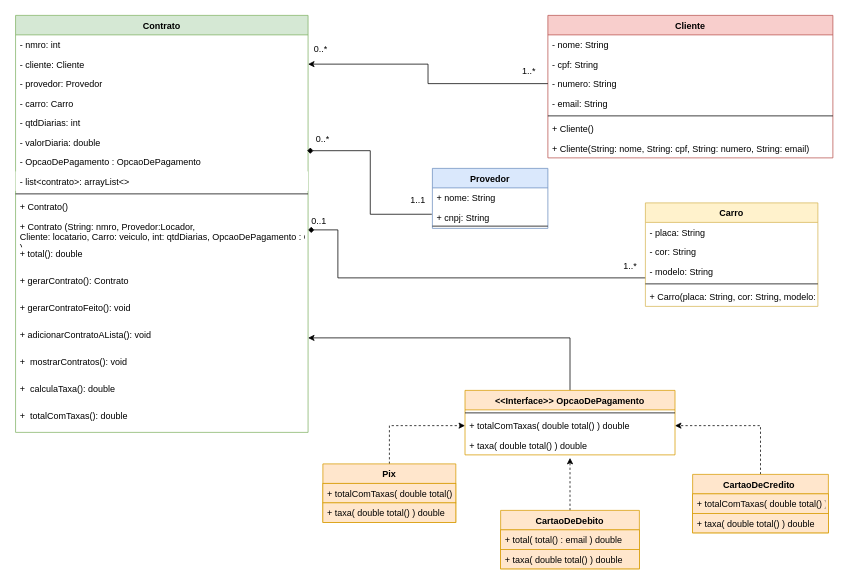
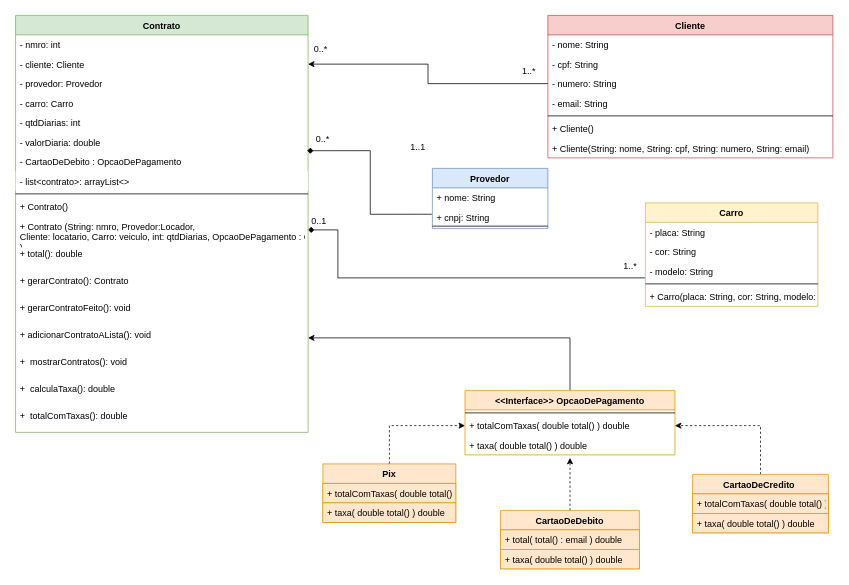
node "- OpcaoDePagamento : OpcaoDePagamento": label "- OpcaoDePagamento : OpcaoDePagamento" -> "- CartaoDeDebito : OpcaoDePagamento"
node "1..1": moved (418, 200) -> (418, 147)
